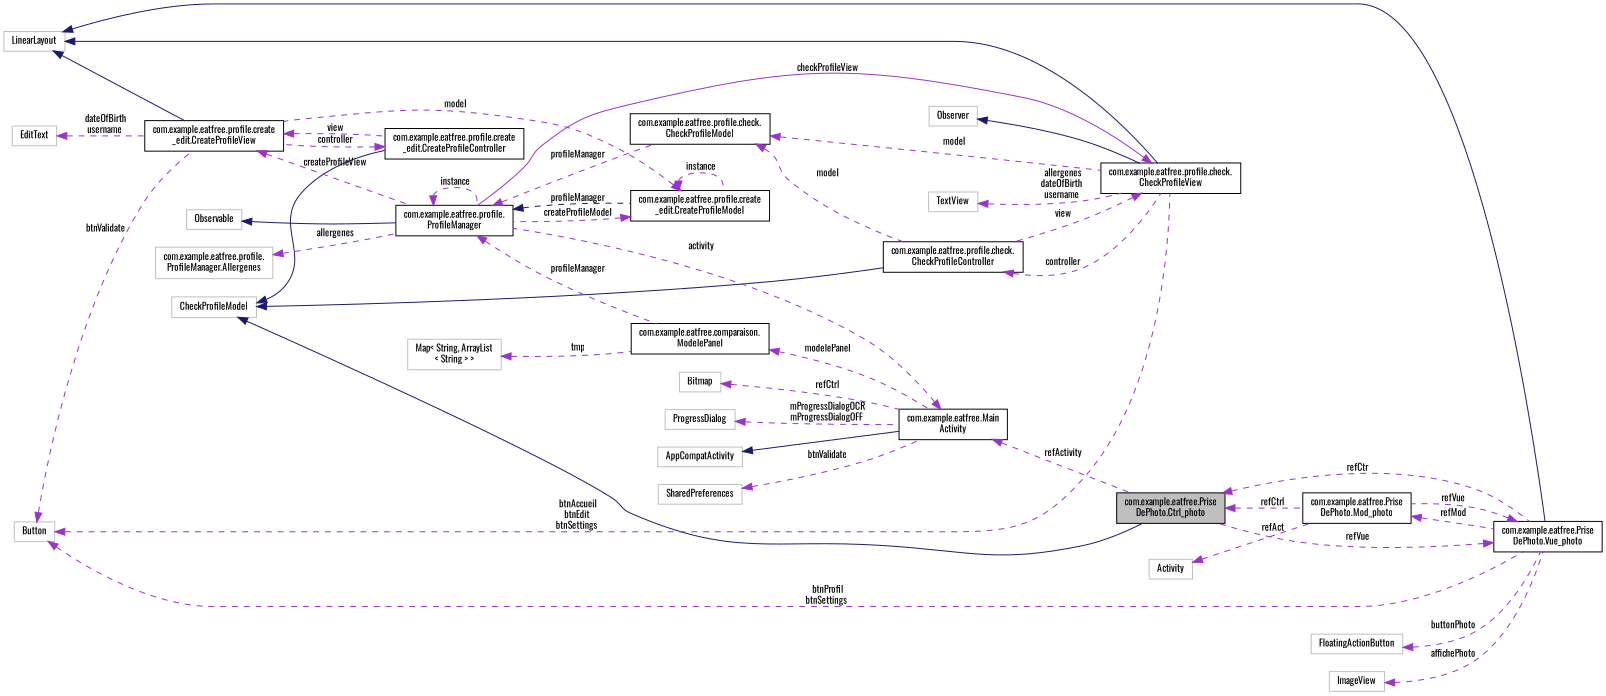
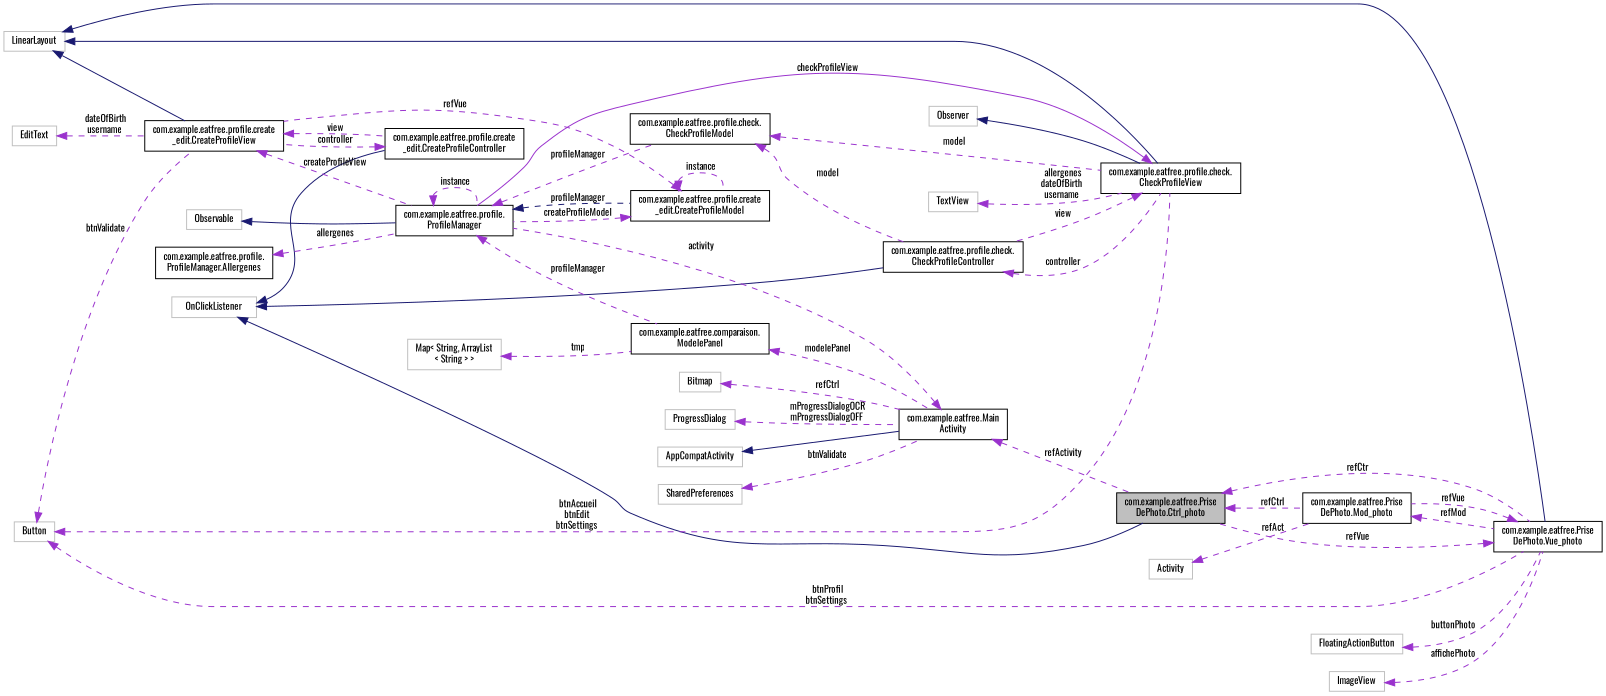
edge "com.example.eatfree.profile.create _edit.CreateProfileView" -> "com.example.eatfree.profile.create _edit.CreateProfileModel": label " model" -> " refVue"
node "com.example.eatfree.profile. ProfileManager.Allergenes": color grey75 -> black
node "CheckProfileModel": label "CheckProfileModel" -> "OnClickListener"
